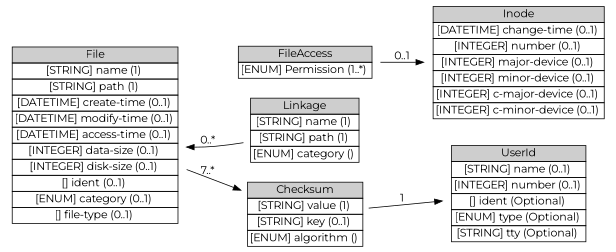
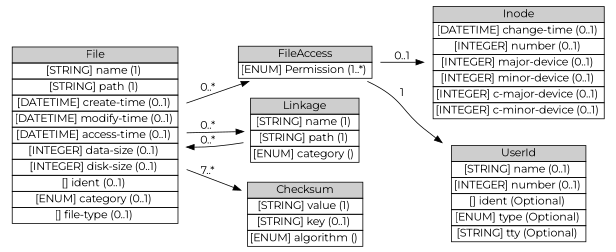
edge "File" -> "FileAccess": added, label "0..*"
edge "File" -> "Linkage": added, label "0..*"
edge "Checksum" -> "UserId": now "FileAccess" -> "UserId"
